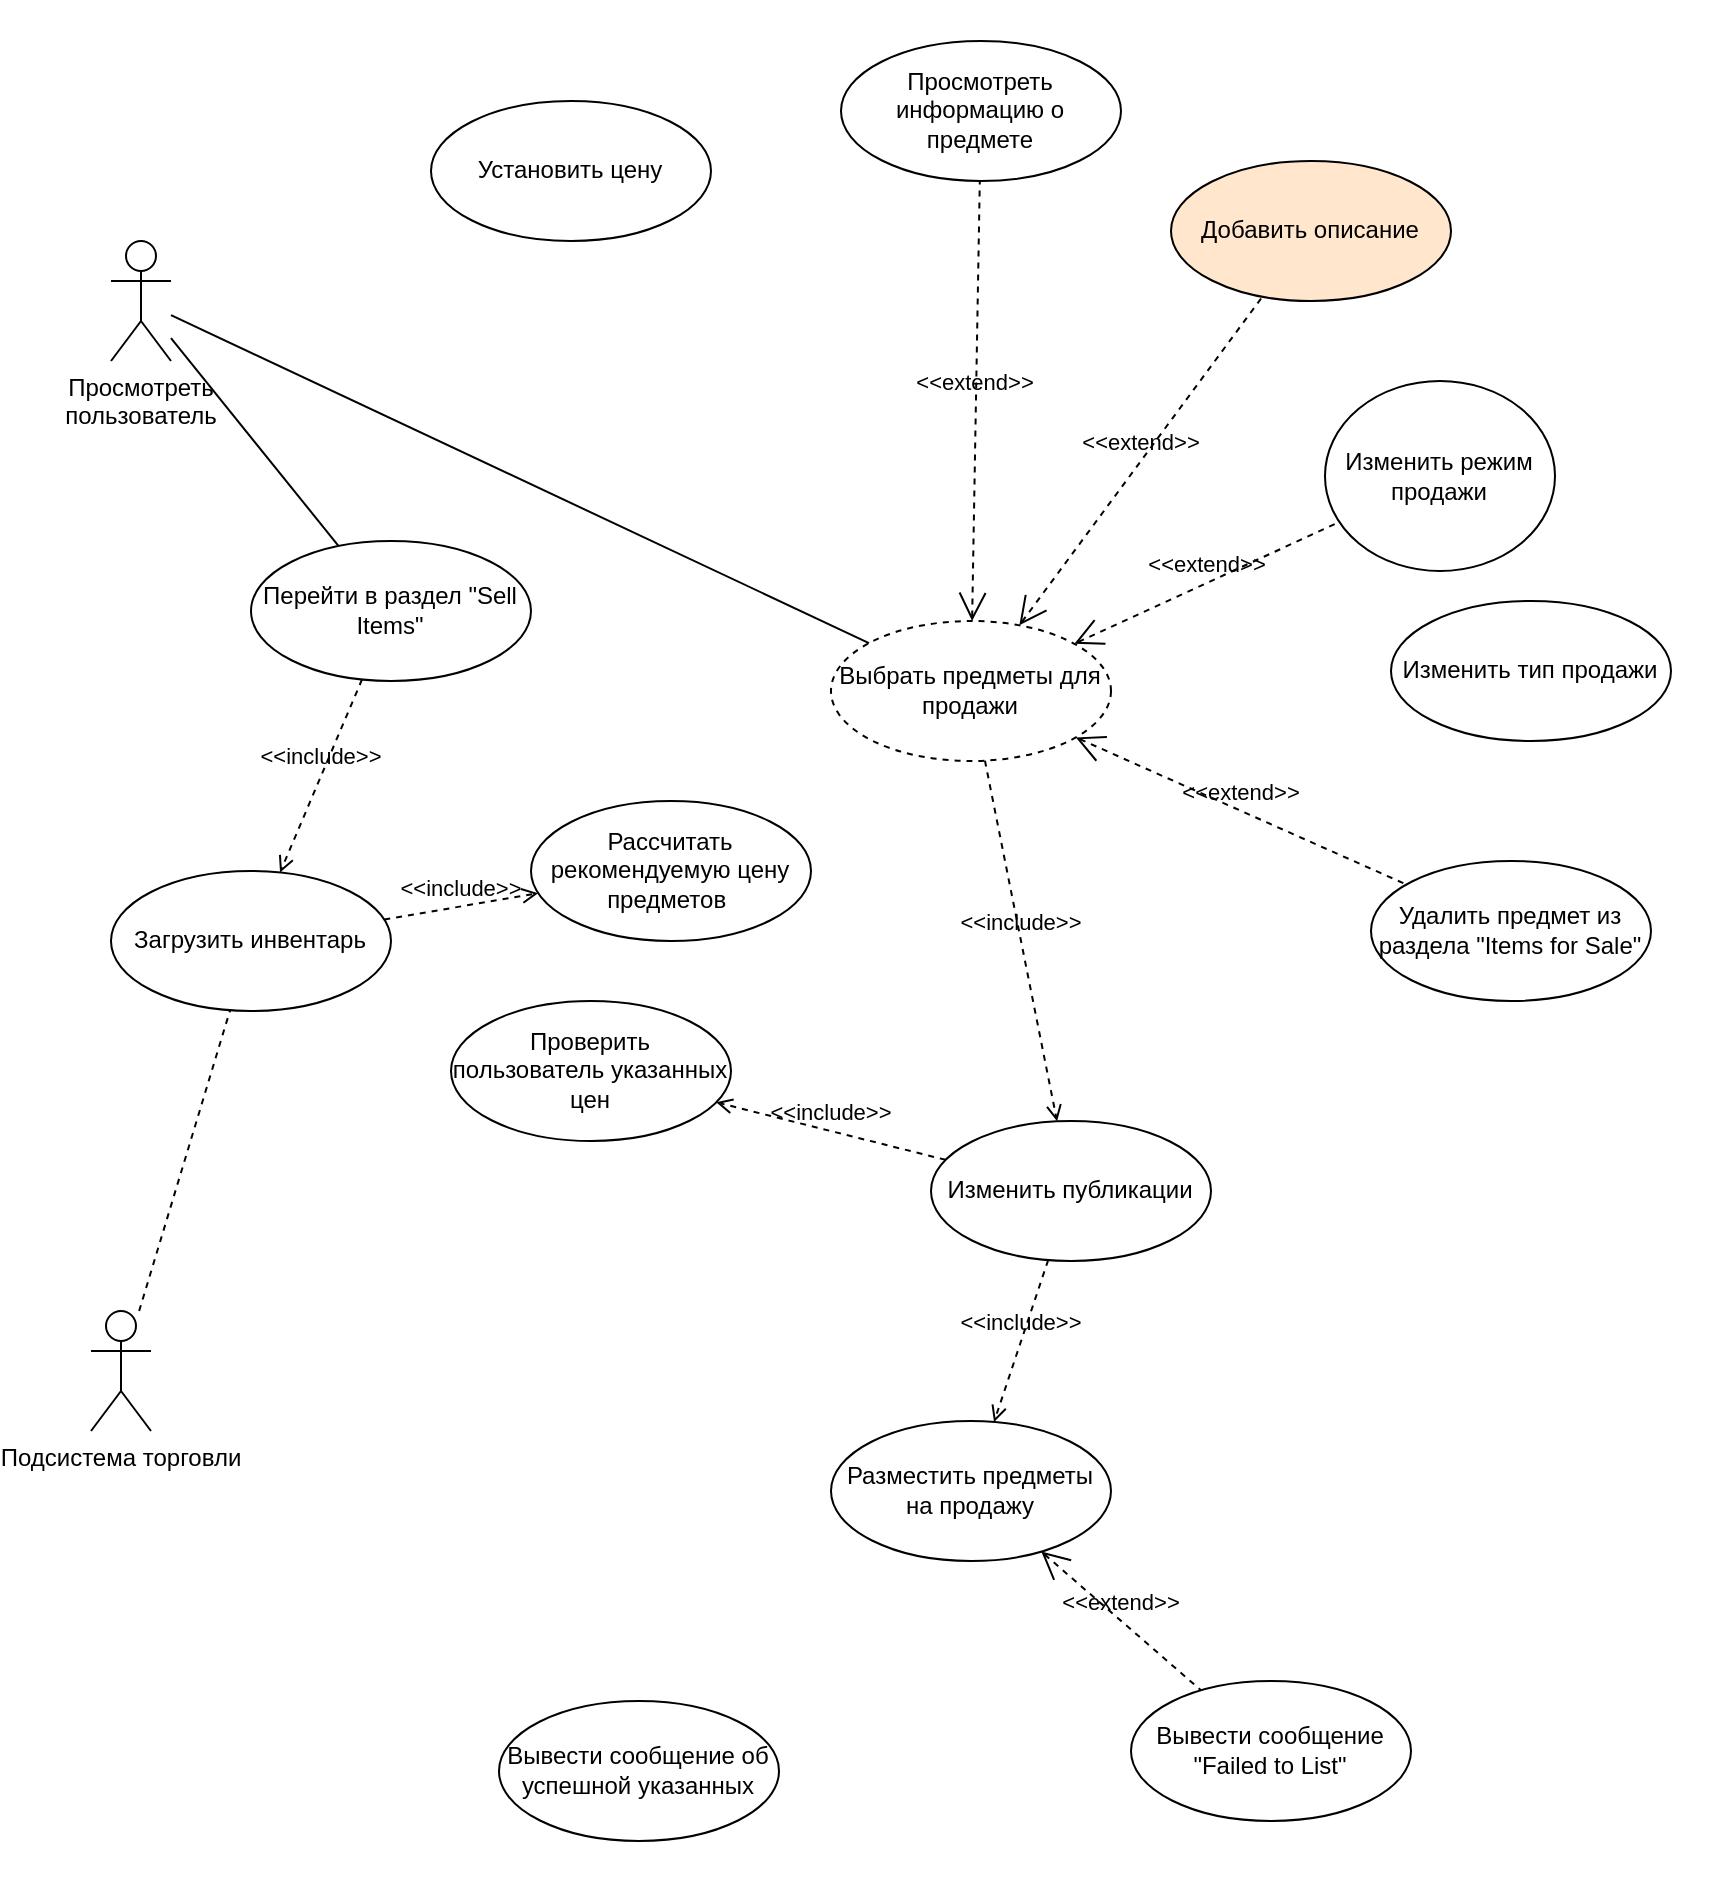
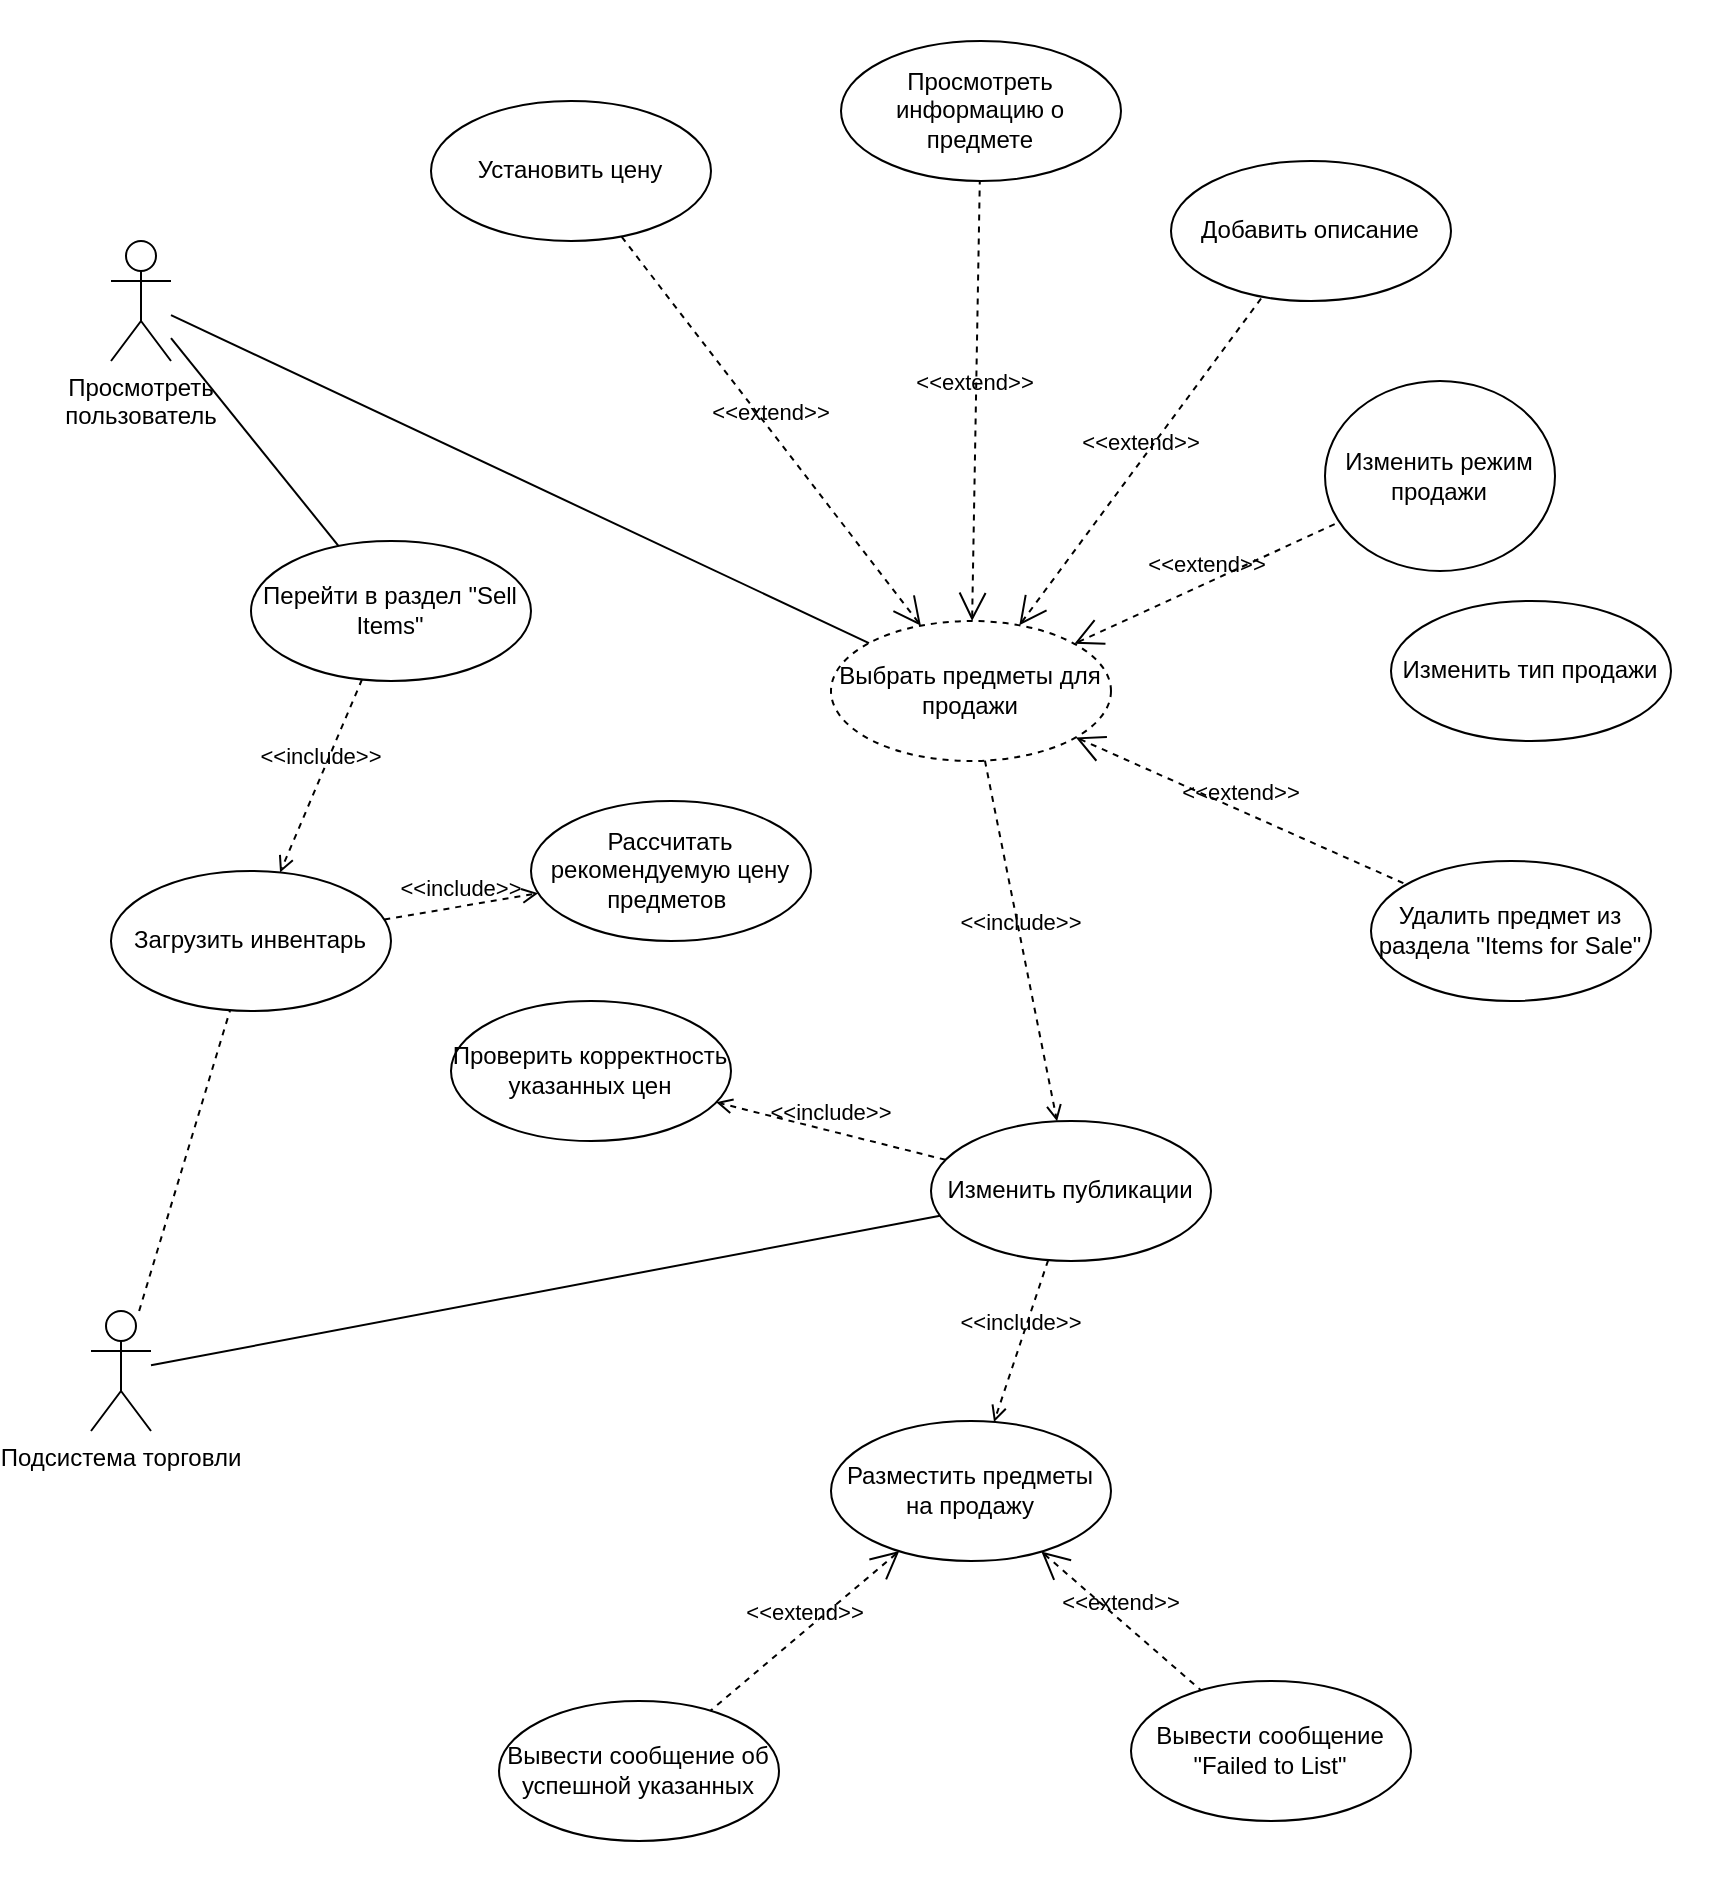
node "Добавить описание": fillcolor #ffe6cc -> #ffffff
edge "Установить цену" -> "Выбрать предметы для продажи": added, label "<<extend>>"
node "Проверить пользователь указанных цен": label "Проверить пользователь указанных цен" -> "Проверить корректность указанных цен"
edge "Изменить публикации" -- "Подсистема торговли": added
edge "Вывести сообщение об успешной указанных" -> "Разместить предметы на продажу": added, label "<<extend>>"
